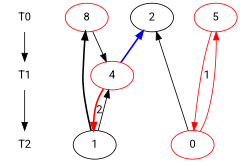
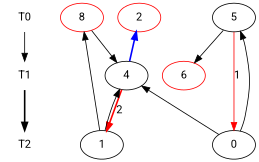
node "2": color black -> red
node "5": color red -> black
node "4": color red -> black
node "6": added
edge "0" -> "2": now "0" -> "4"
edge "1" -> "8": style bold -> solid
edge "0" -> "5": color red -> black
edge "T1" -> "T2": style solid -> bold
node "0": color red -> black
